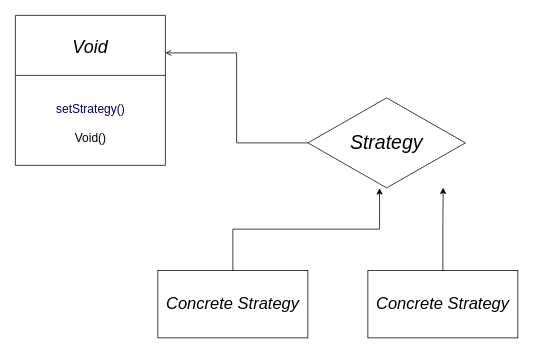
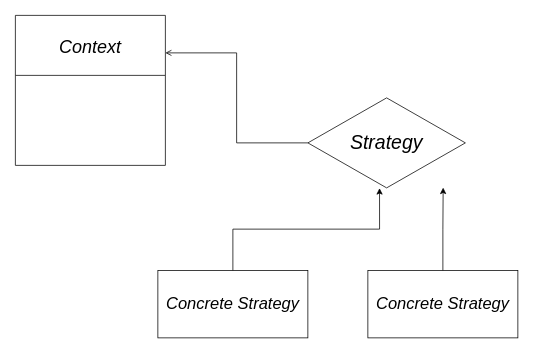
node "Void": label "Void" -> "Context"
node "setStrategy()": removed
node "Void()": removed
